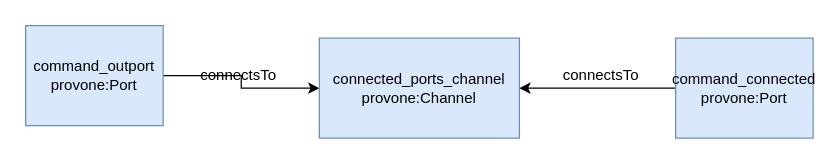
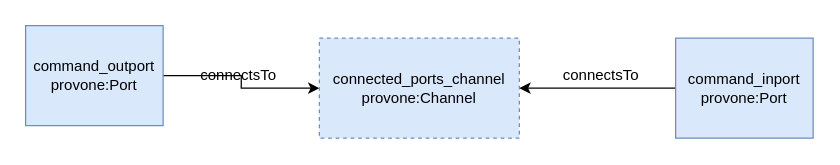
node "connected_ports_channel provone:Channel": style solid -> dashed
node "command_connected provone:Port": label "command_connected provone:Port" -> "command_inport provone:Port"
